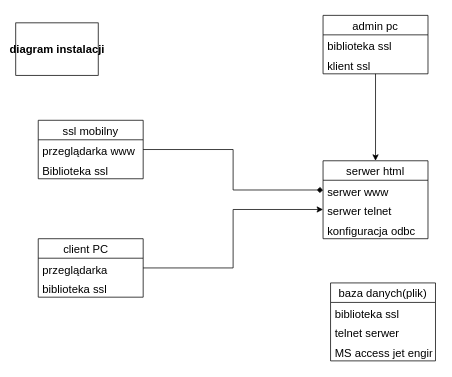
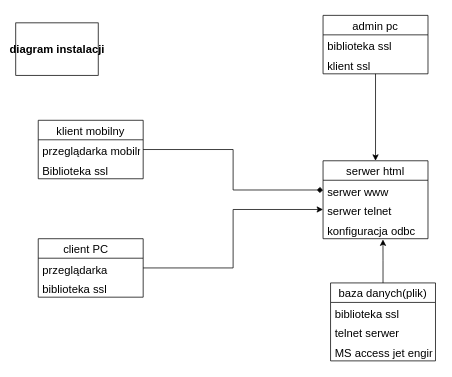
node "ssl mobilny": label "ssl mobilny" -> "klient mobilny"
node "przeglądarka www": label "przeglądarka www" -> "przeglądarka mobilna"
edge "baza danych(plik)" -> "konfiguracja odbc": added
